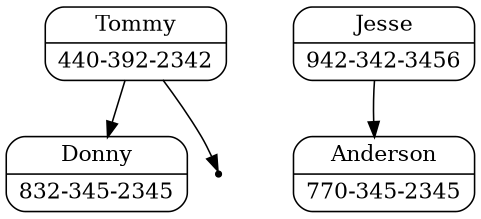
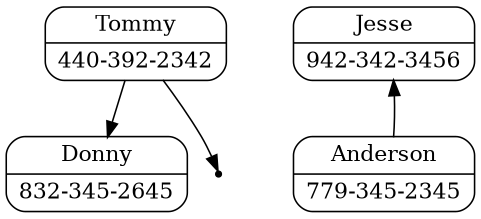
edge "Jesse" -> "Anderson": reversed
node "Donny": text "832-345-2345" -> "832-345-2645"
node "Anderson": text "770-345-2345" -> "779-345-2345"
